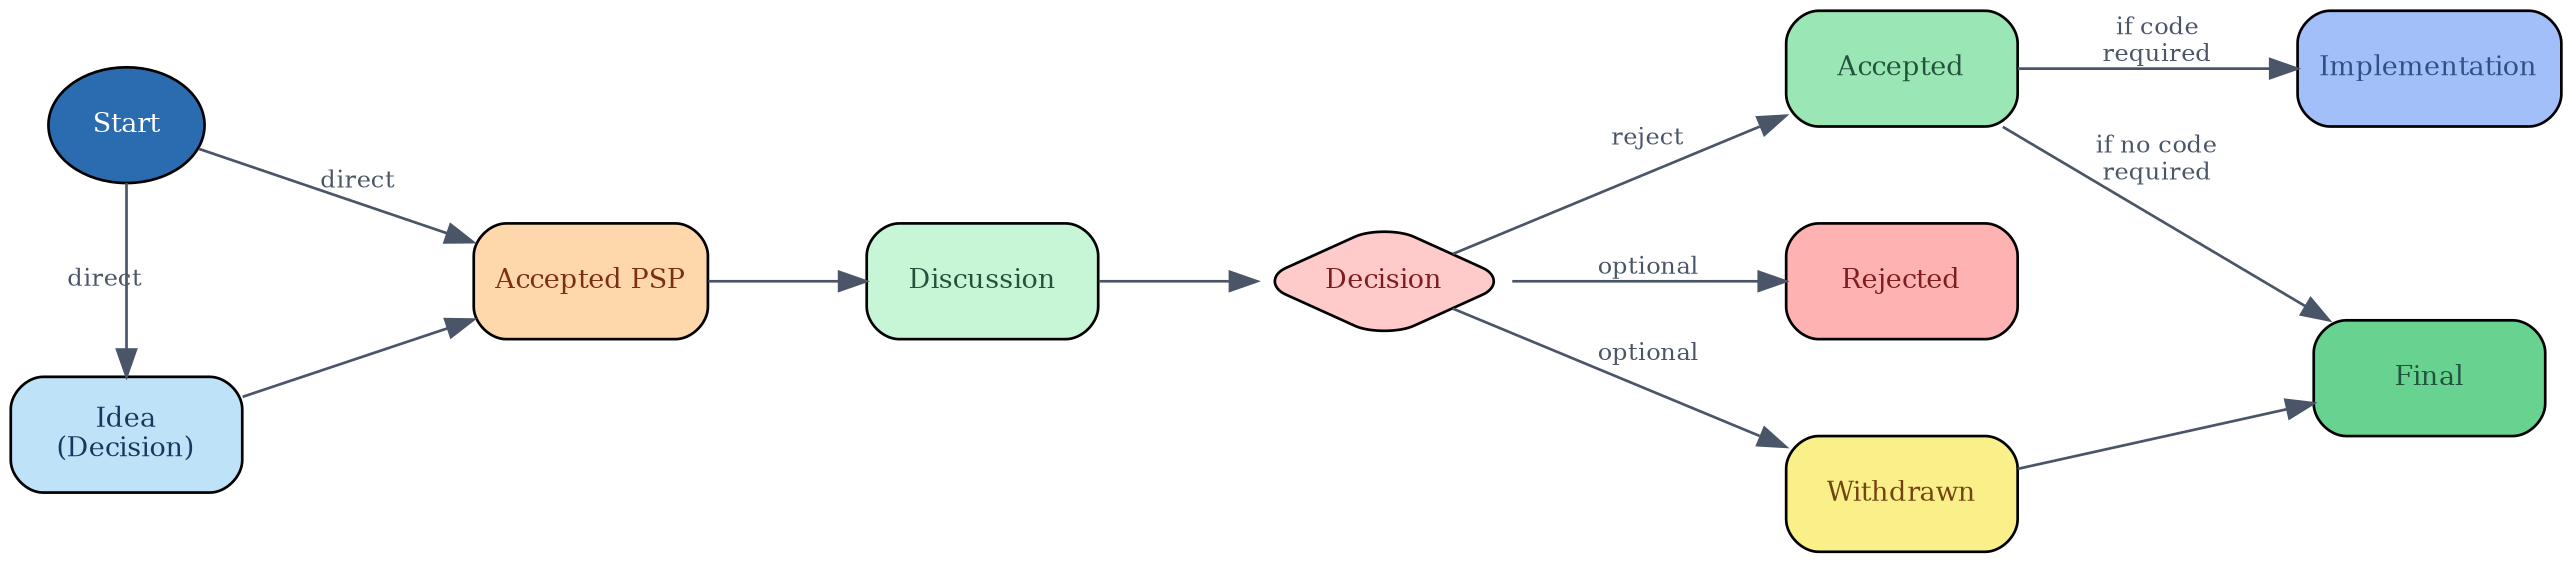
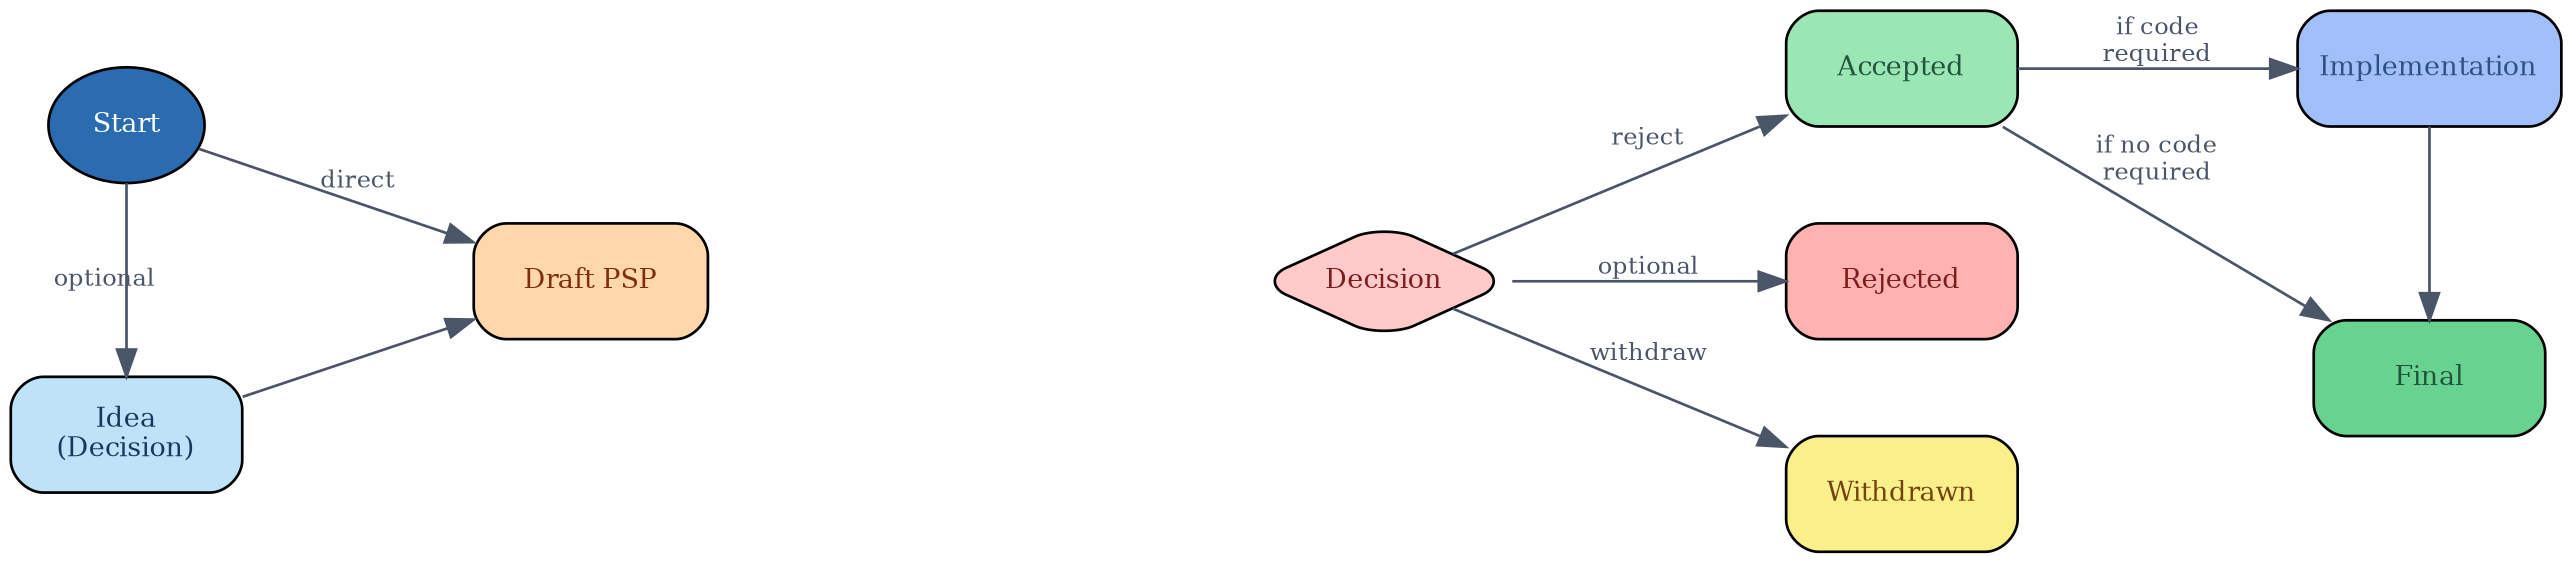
edge "Start" -> "Idea (Decision)": label "direct" -> "optional"
node "Accepted PSP": label "Accepted PSP" -> "Draft PSP"
node "Discussion": removed
edge "Decision" -> "Withdrawn": label "optional" -> "withdraw"
edge "Withdrawn" -> "Final": now "Implementation" -> "Final"
